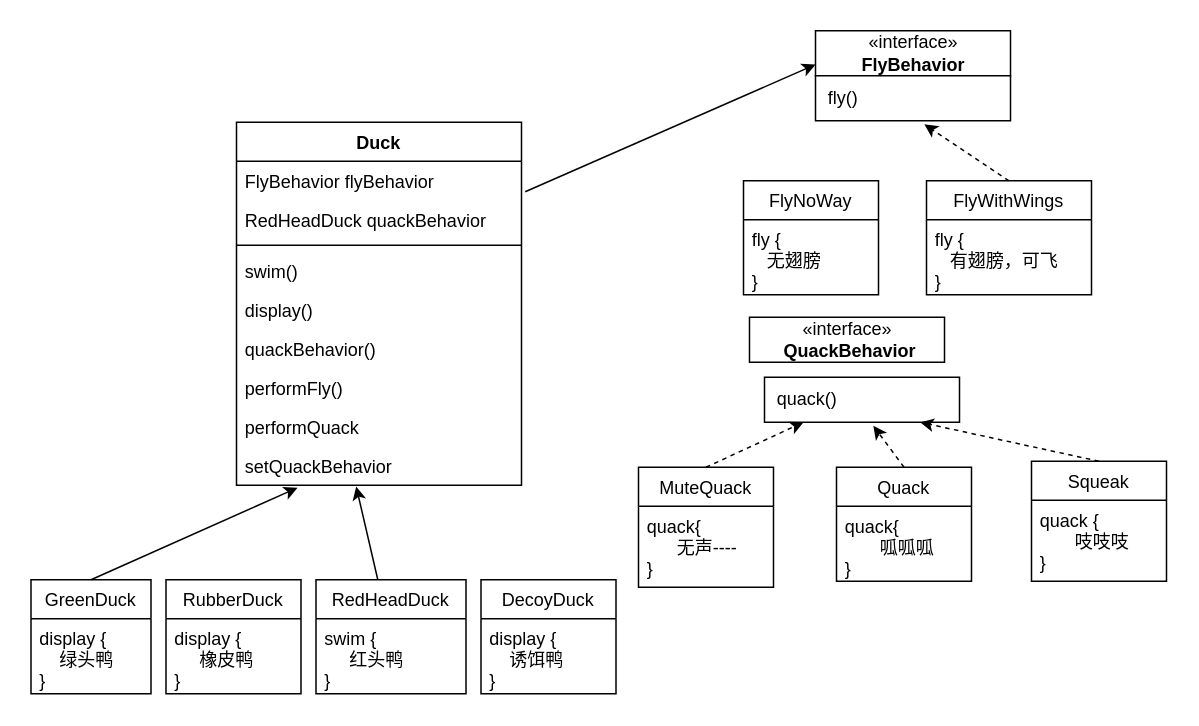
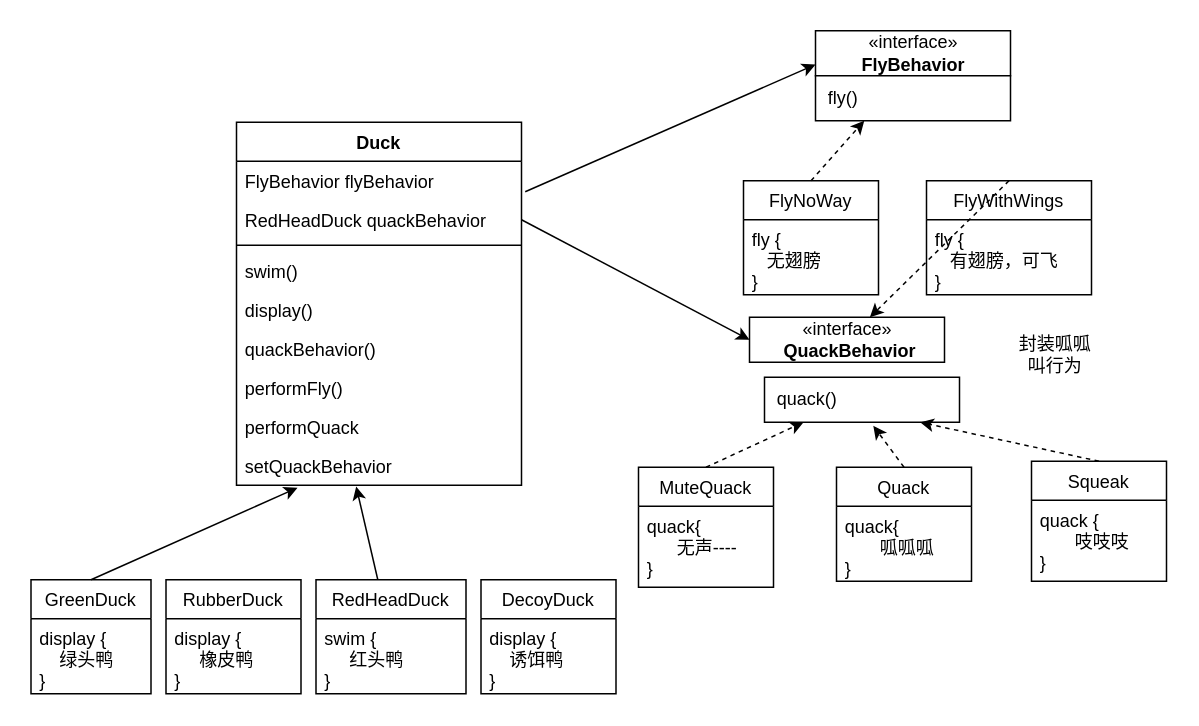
edge "FlyNoWay" -> "fly()": added
edge "FlyWithWings" -> "fly()": now "FlyWithWings" -> "«interface» QuackBehavior"
edge "RedHeadDuck quackBehavior" -> "«interface» QuackBehavior": added
node "封装呱呱叫行为": added
